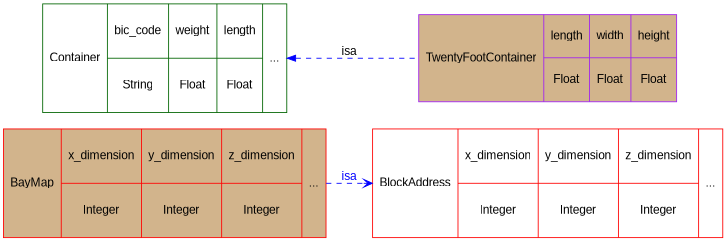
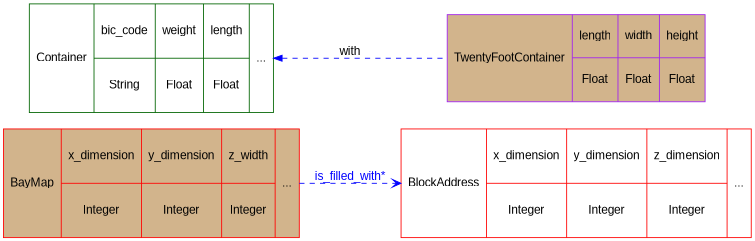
edge "TwentyFootContainer" -> "Container": label "isa" -> "with"
node "BayMap": text "z_dimension" -> "z_width"
edge "BayMap" -> "BlockAddress": label "isa" -> "is_filled_with*"
